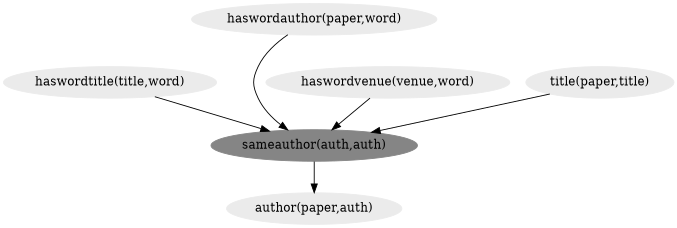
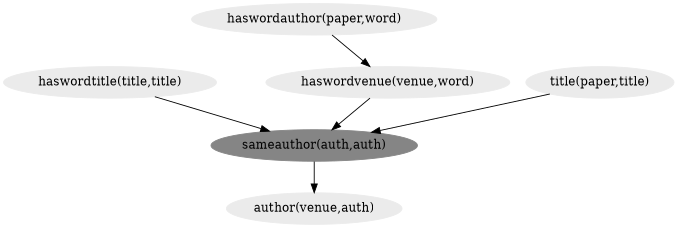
edge "haswordauthor(paper,word)" -> "sameauthor(auth,auth)": now "haswordauthor(paper,word)" -> "haswordvenue(venue,word)"
node "haswordtitle(title,word)": label "haswordtitle(title,word)" -> "haswordtitle(title,title)"
node "author(paper,auth)": label "author(paper,auth)" -> "author(venue,auth)"
